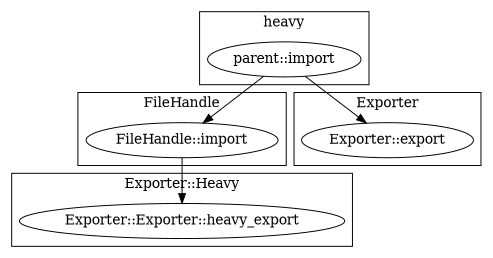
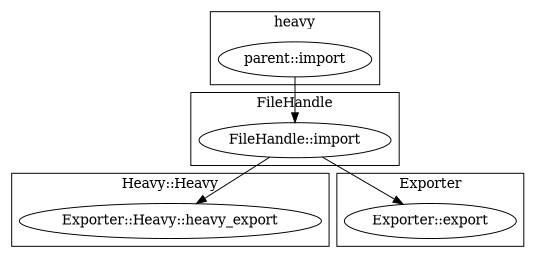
edge "parent::import" -> "Exporter::export": now "FileHandle::import" -> "Exporter::export"
cluster "Exporter::Heavy": label "Exporter::Heavy" -> "Heavy::Heavy"
node "Exporter::Exporter::heavy_export": label "Exporter::Exporter::heavy_export" -> "Exporter::Heavy::heavy_export"
